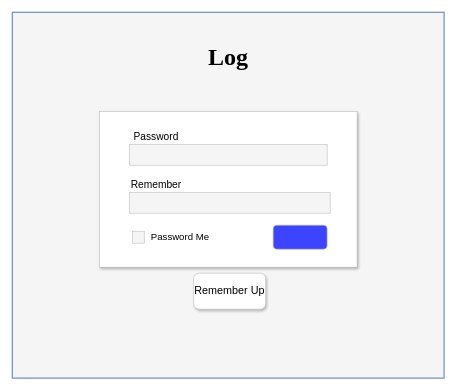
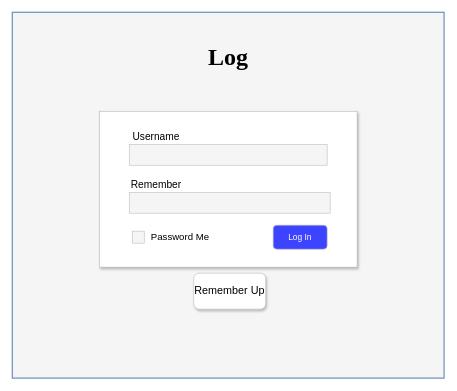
node "Password": label "Password" -> "Username"
node "Log In": added
